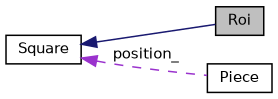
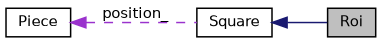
edge "Piece" -> "Square": reversed
